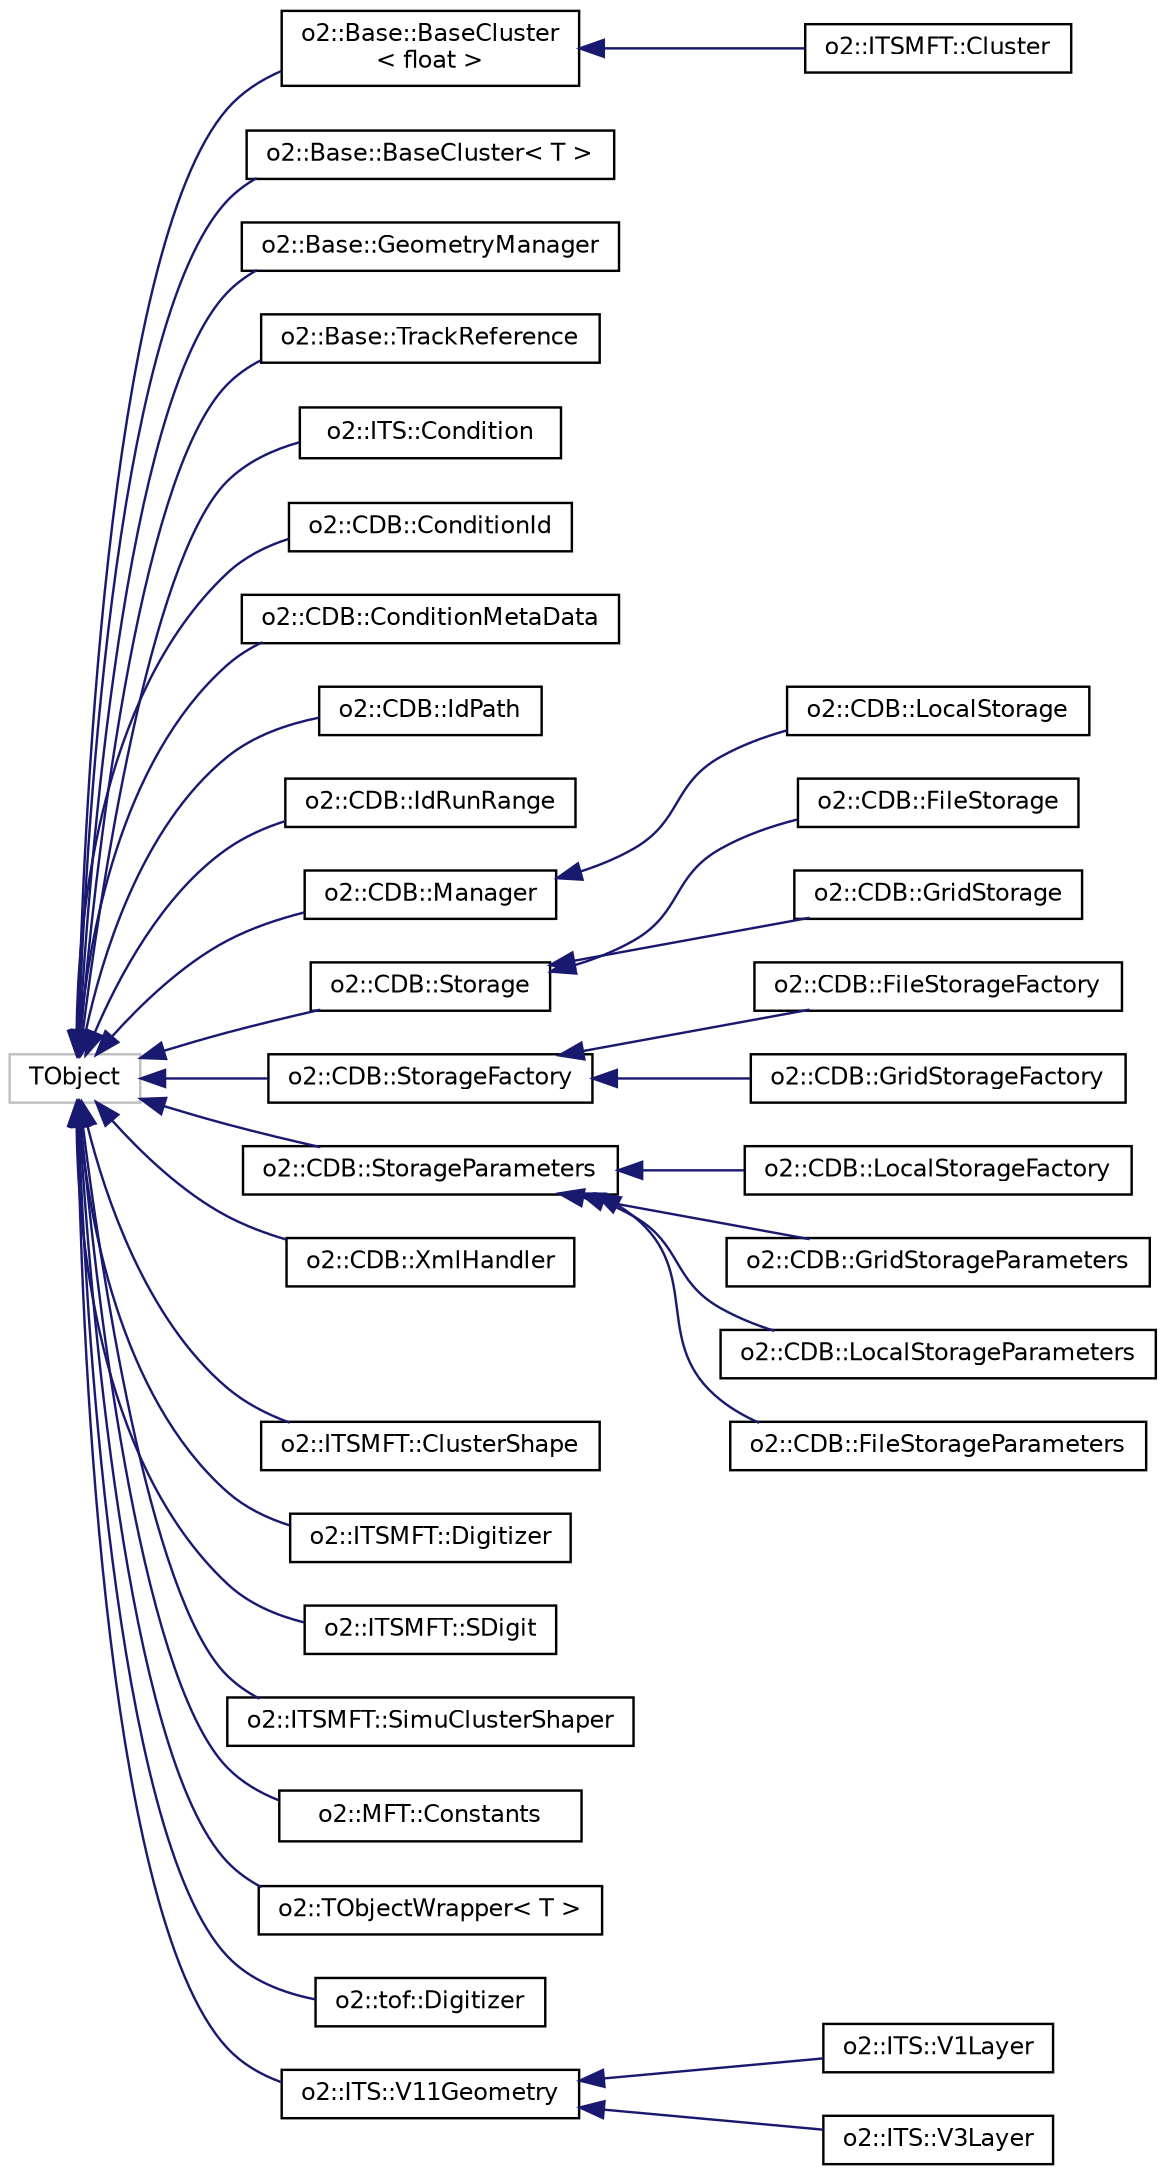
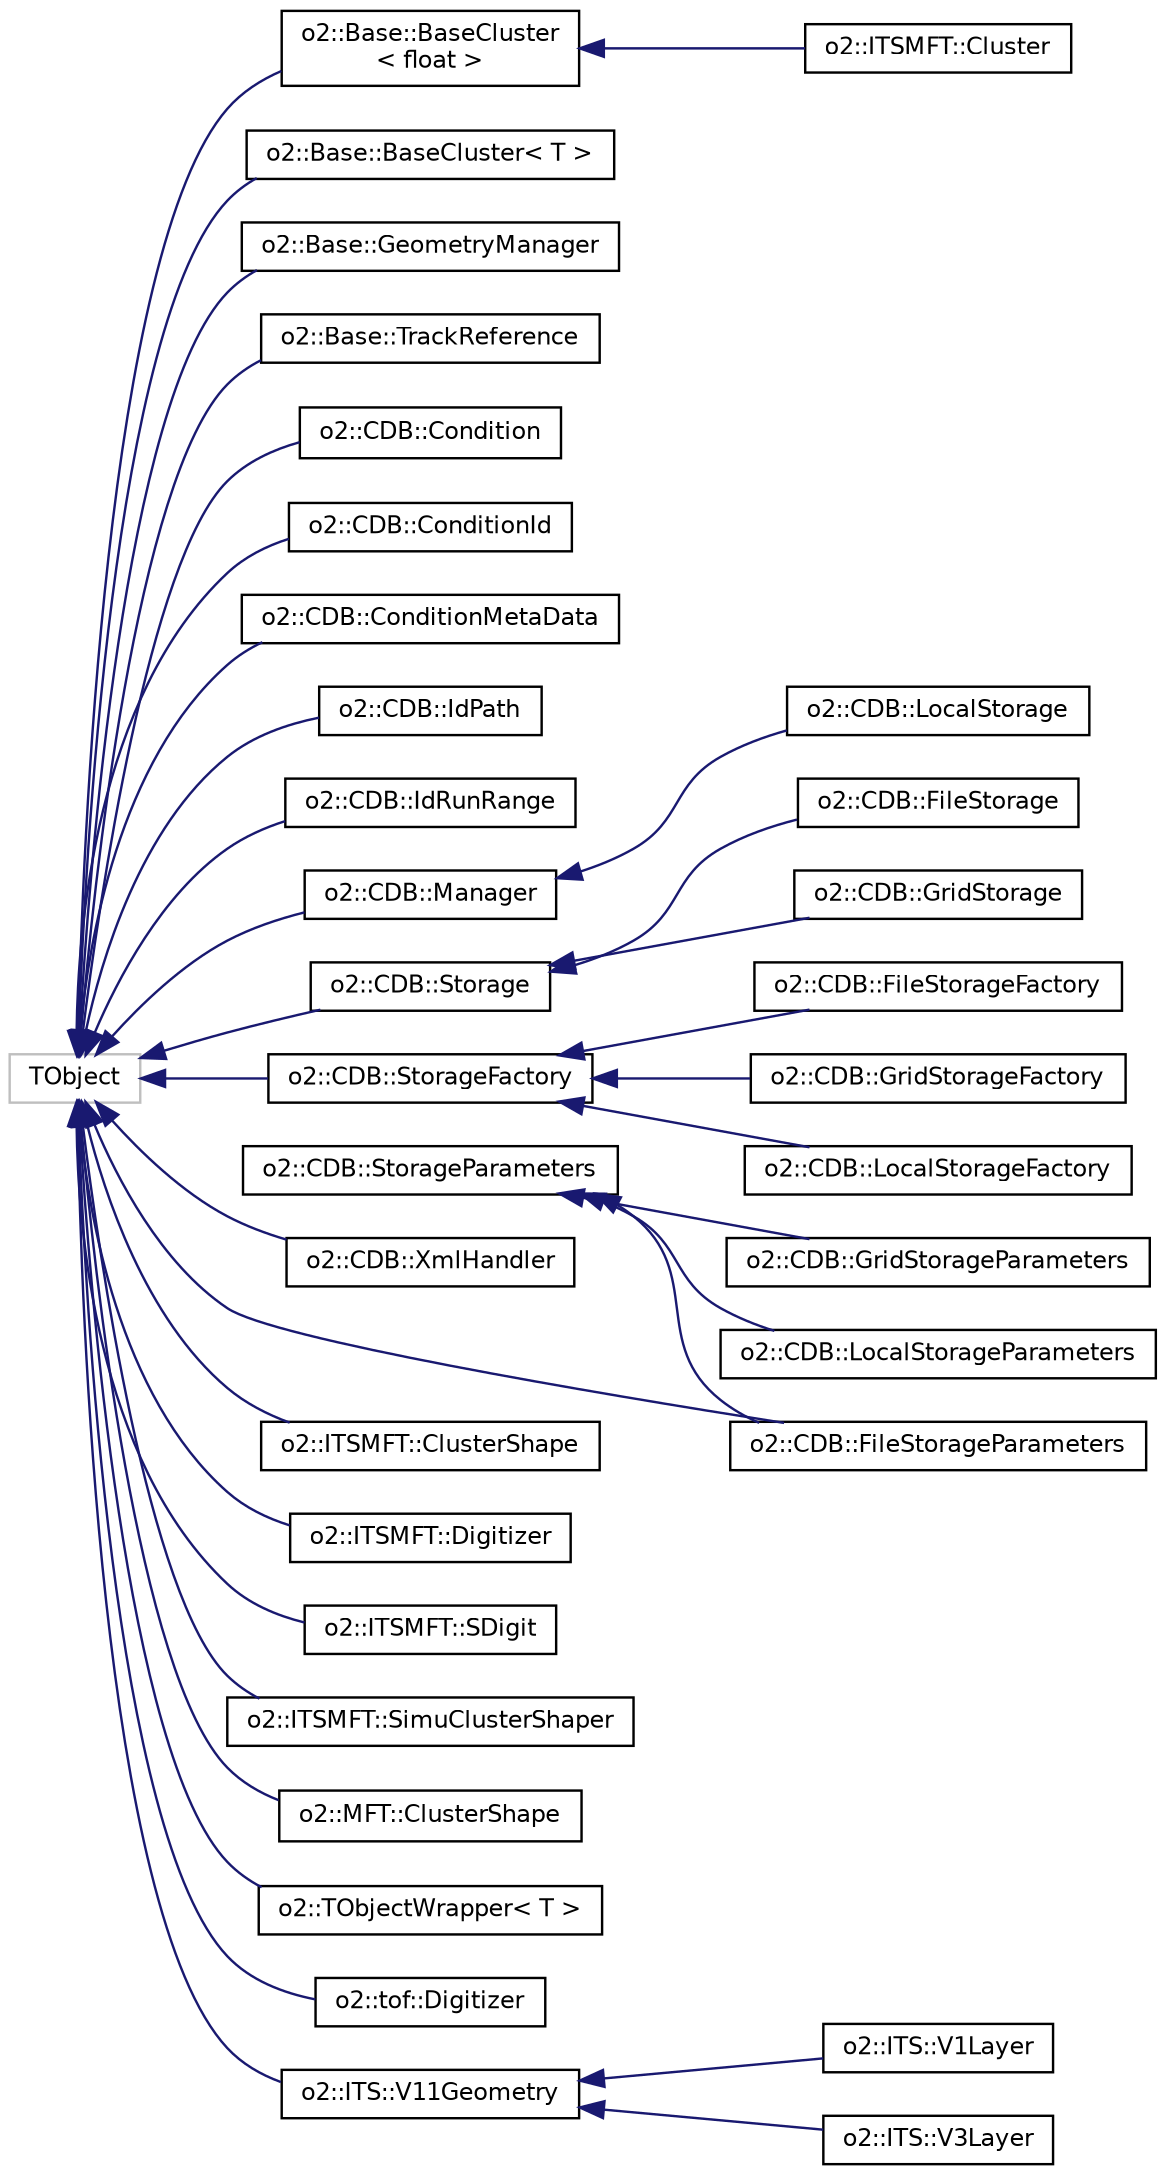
node "o2::ITS::Condition": label "o2::ITS::Condition" -> "o2::CDB::Condition"
edge "o2::CDB::StorageParameters" -> "TObject": now "o2::CDB::FileStorageParameters" -> "TObject"
edge "o2::CDB::LocalStorageFactory" -> "o2::CDB::StorageParameters": now "o2::CDB::LocalStorageFactory" -> "o2::CDB::StorageFactory"
node "o2::MFT::Constants": label "o2::MFT::Constants" -> "o2::MFT::ClusterShape"
